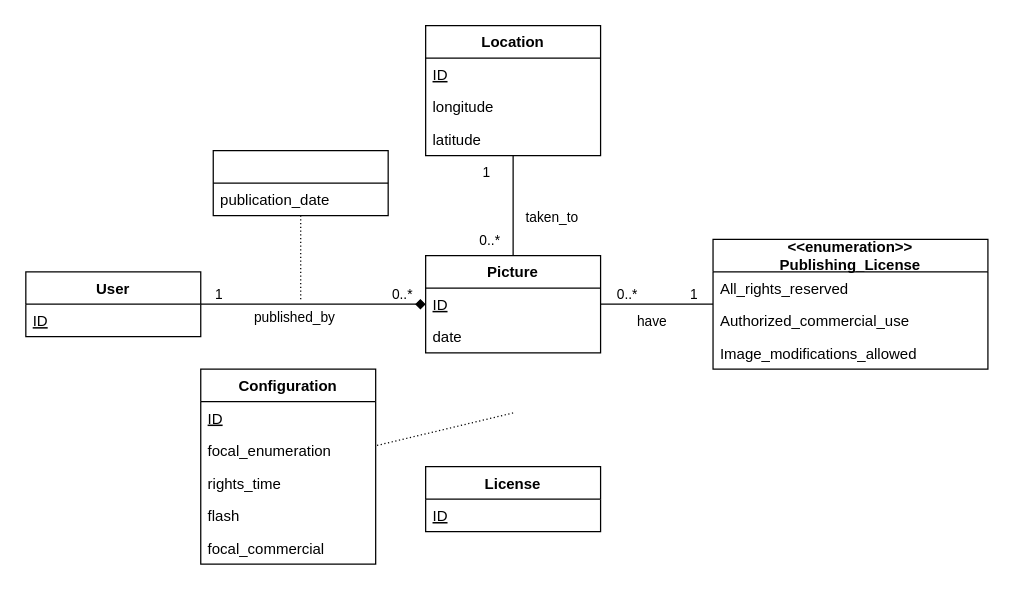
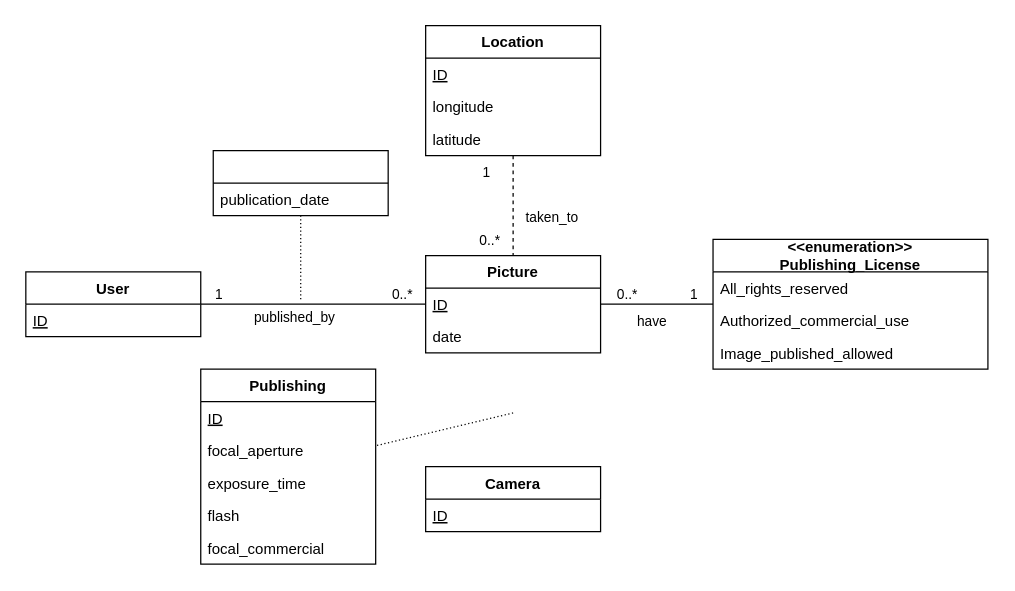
edge "Location" -- "Picture": style solid -> dashed
edge "User" -> "Picture": arrowhead diamond -> none
node "Image_modifications_allowed": label "Image_modifications_allowed" -> "Image_published_allowed"
node "Configuration": label "Configuration" -> "Publishing"
node "focal_enumeration": label "focal_enumeration" -> "focal_aperture"
node "rights_time": label "rights_time" -> "exposure_time"
node "License": label "License" -> "Camera"
